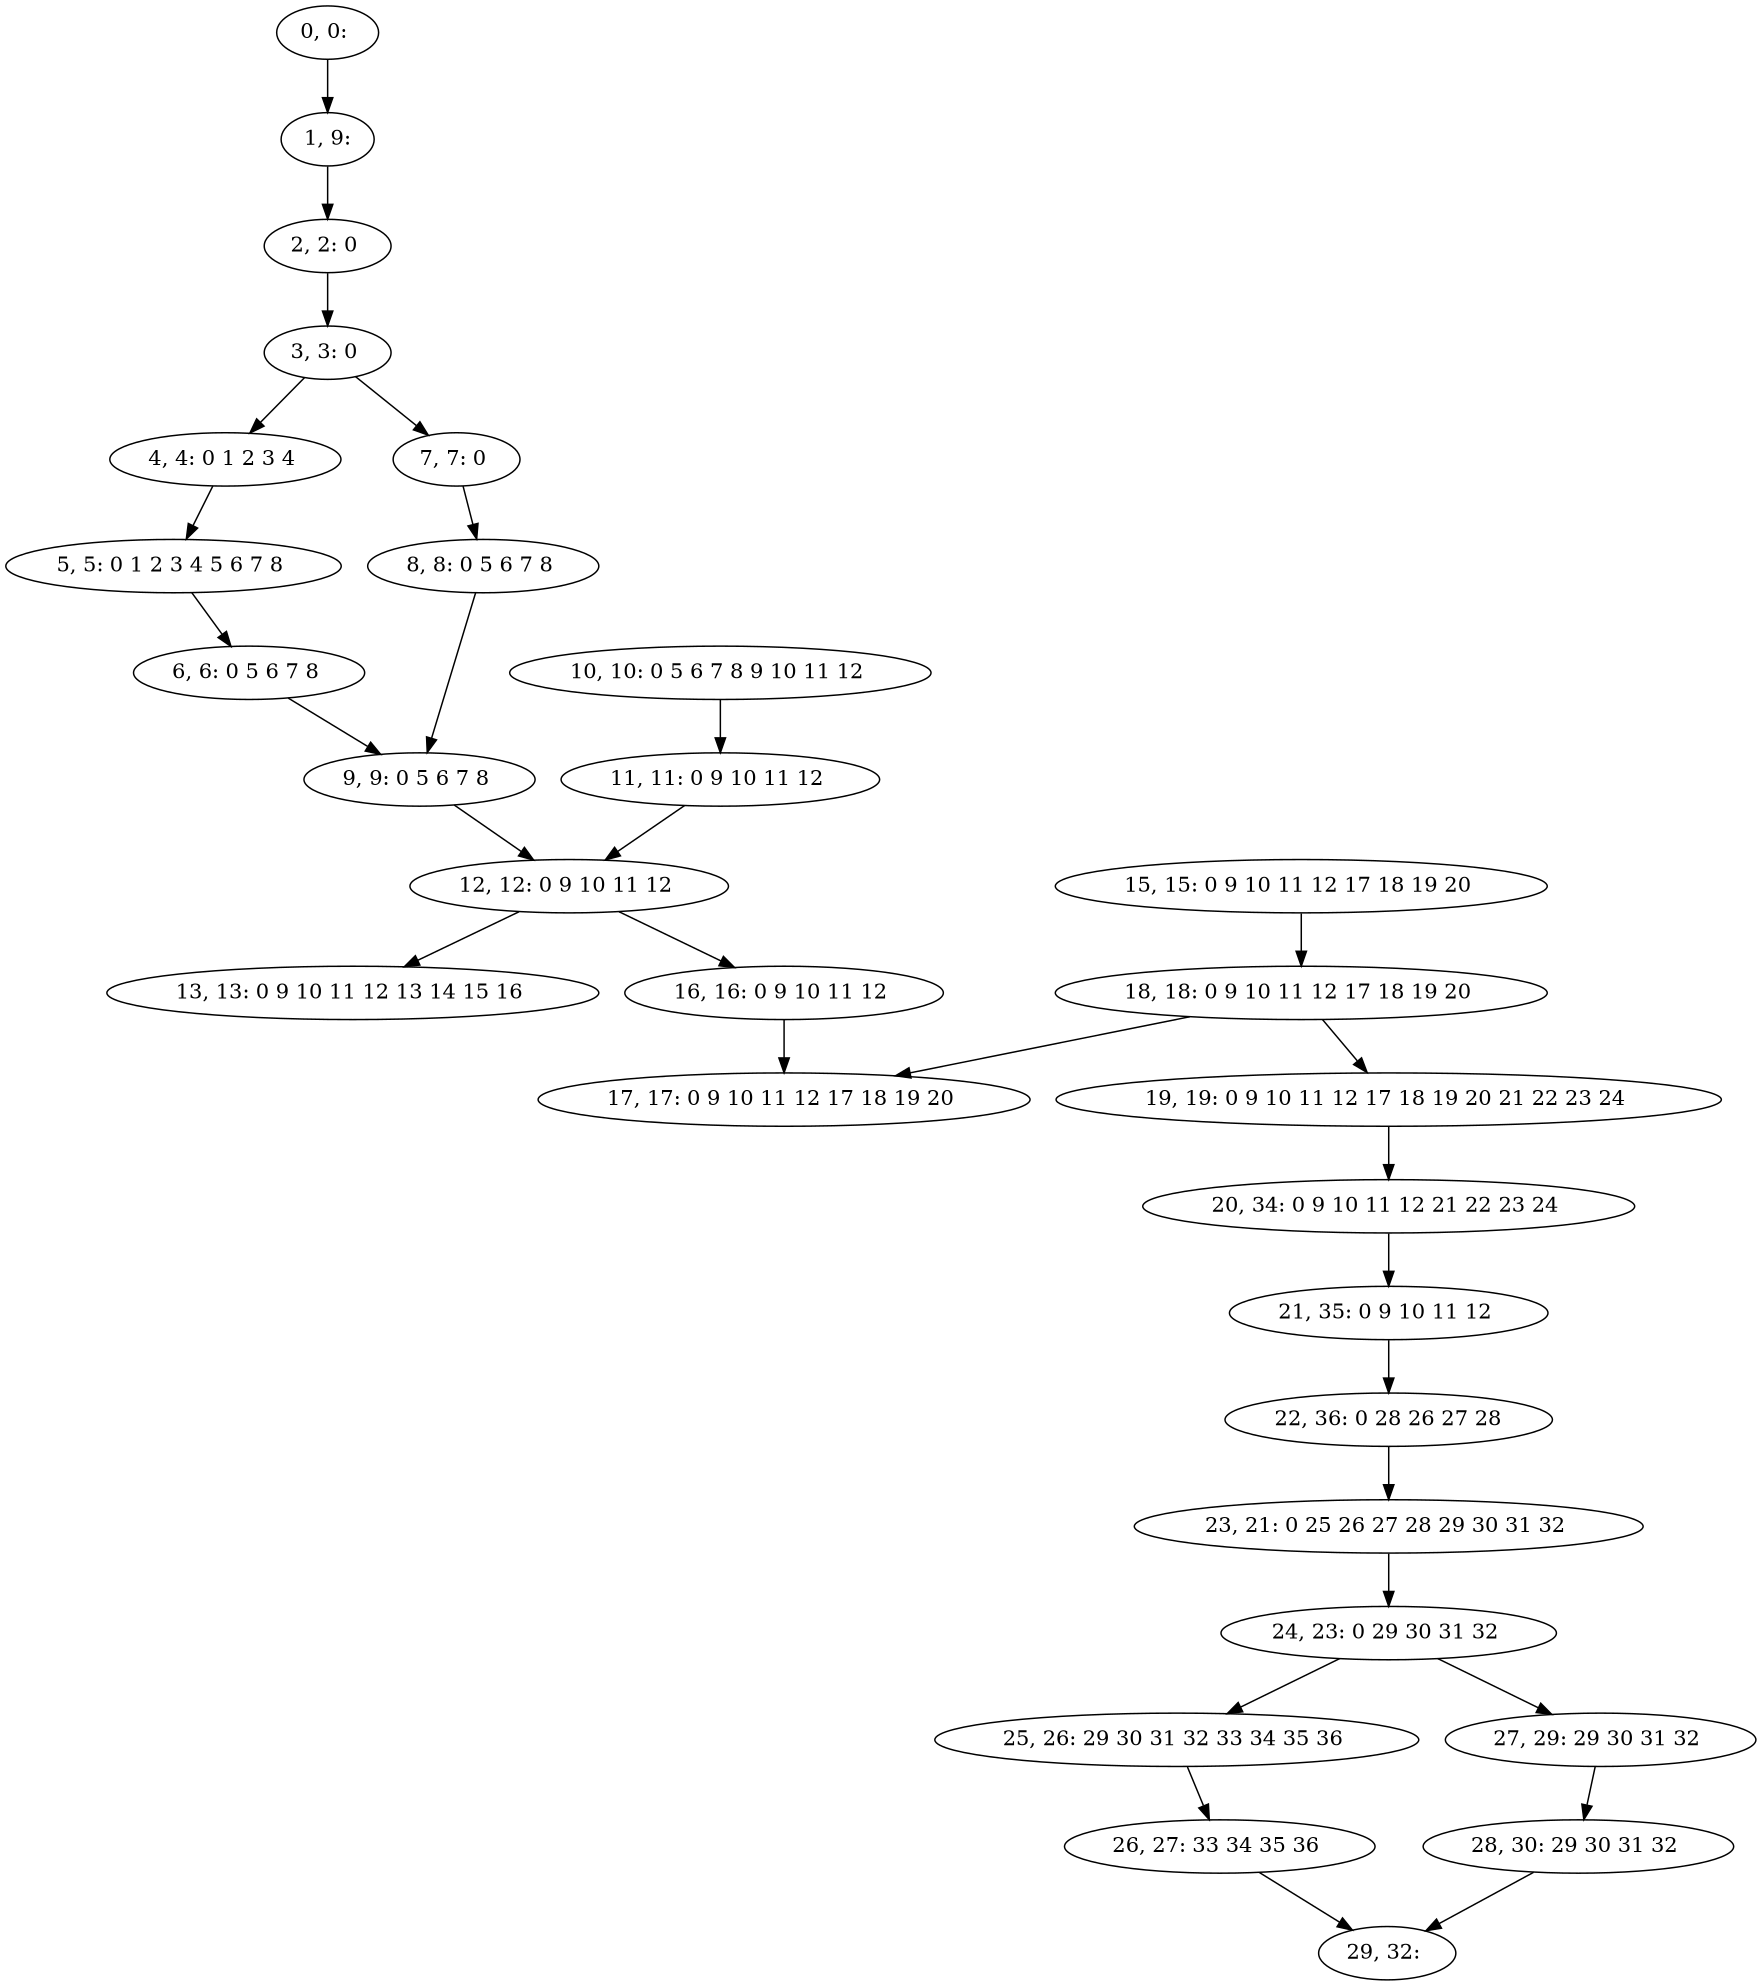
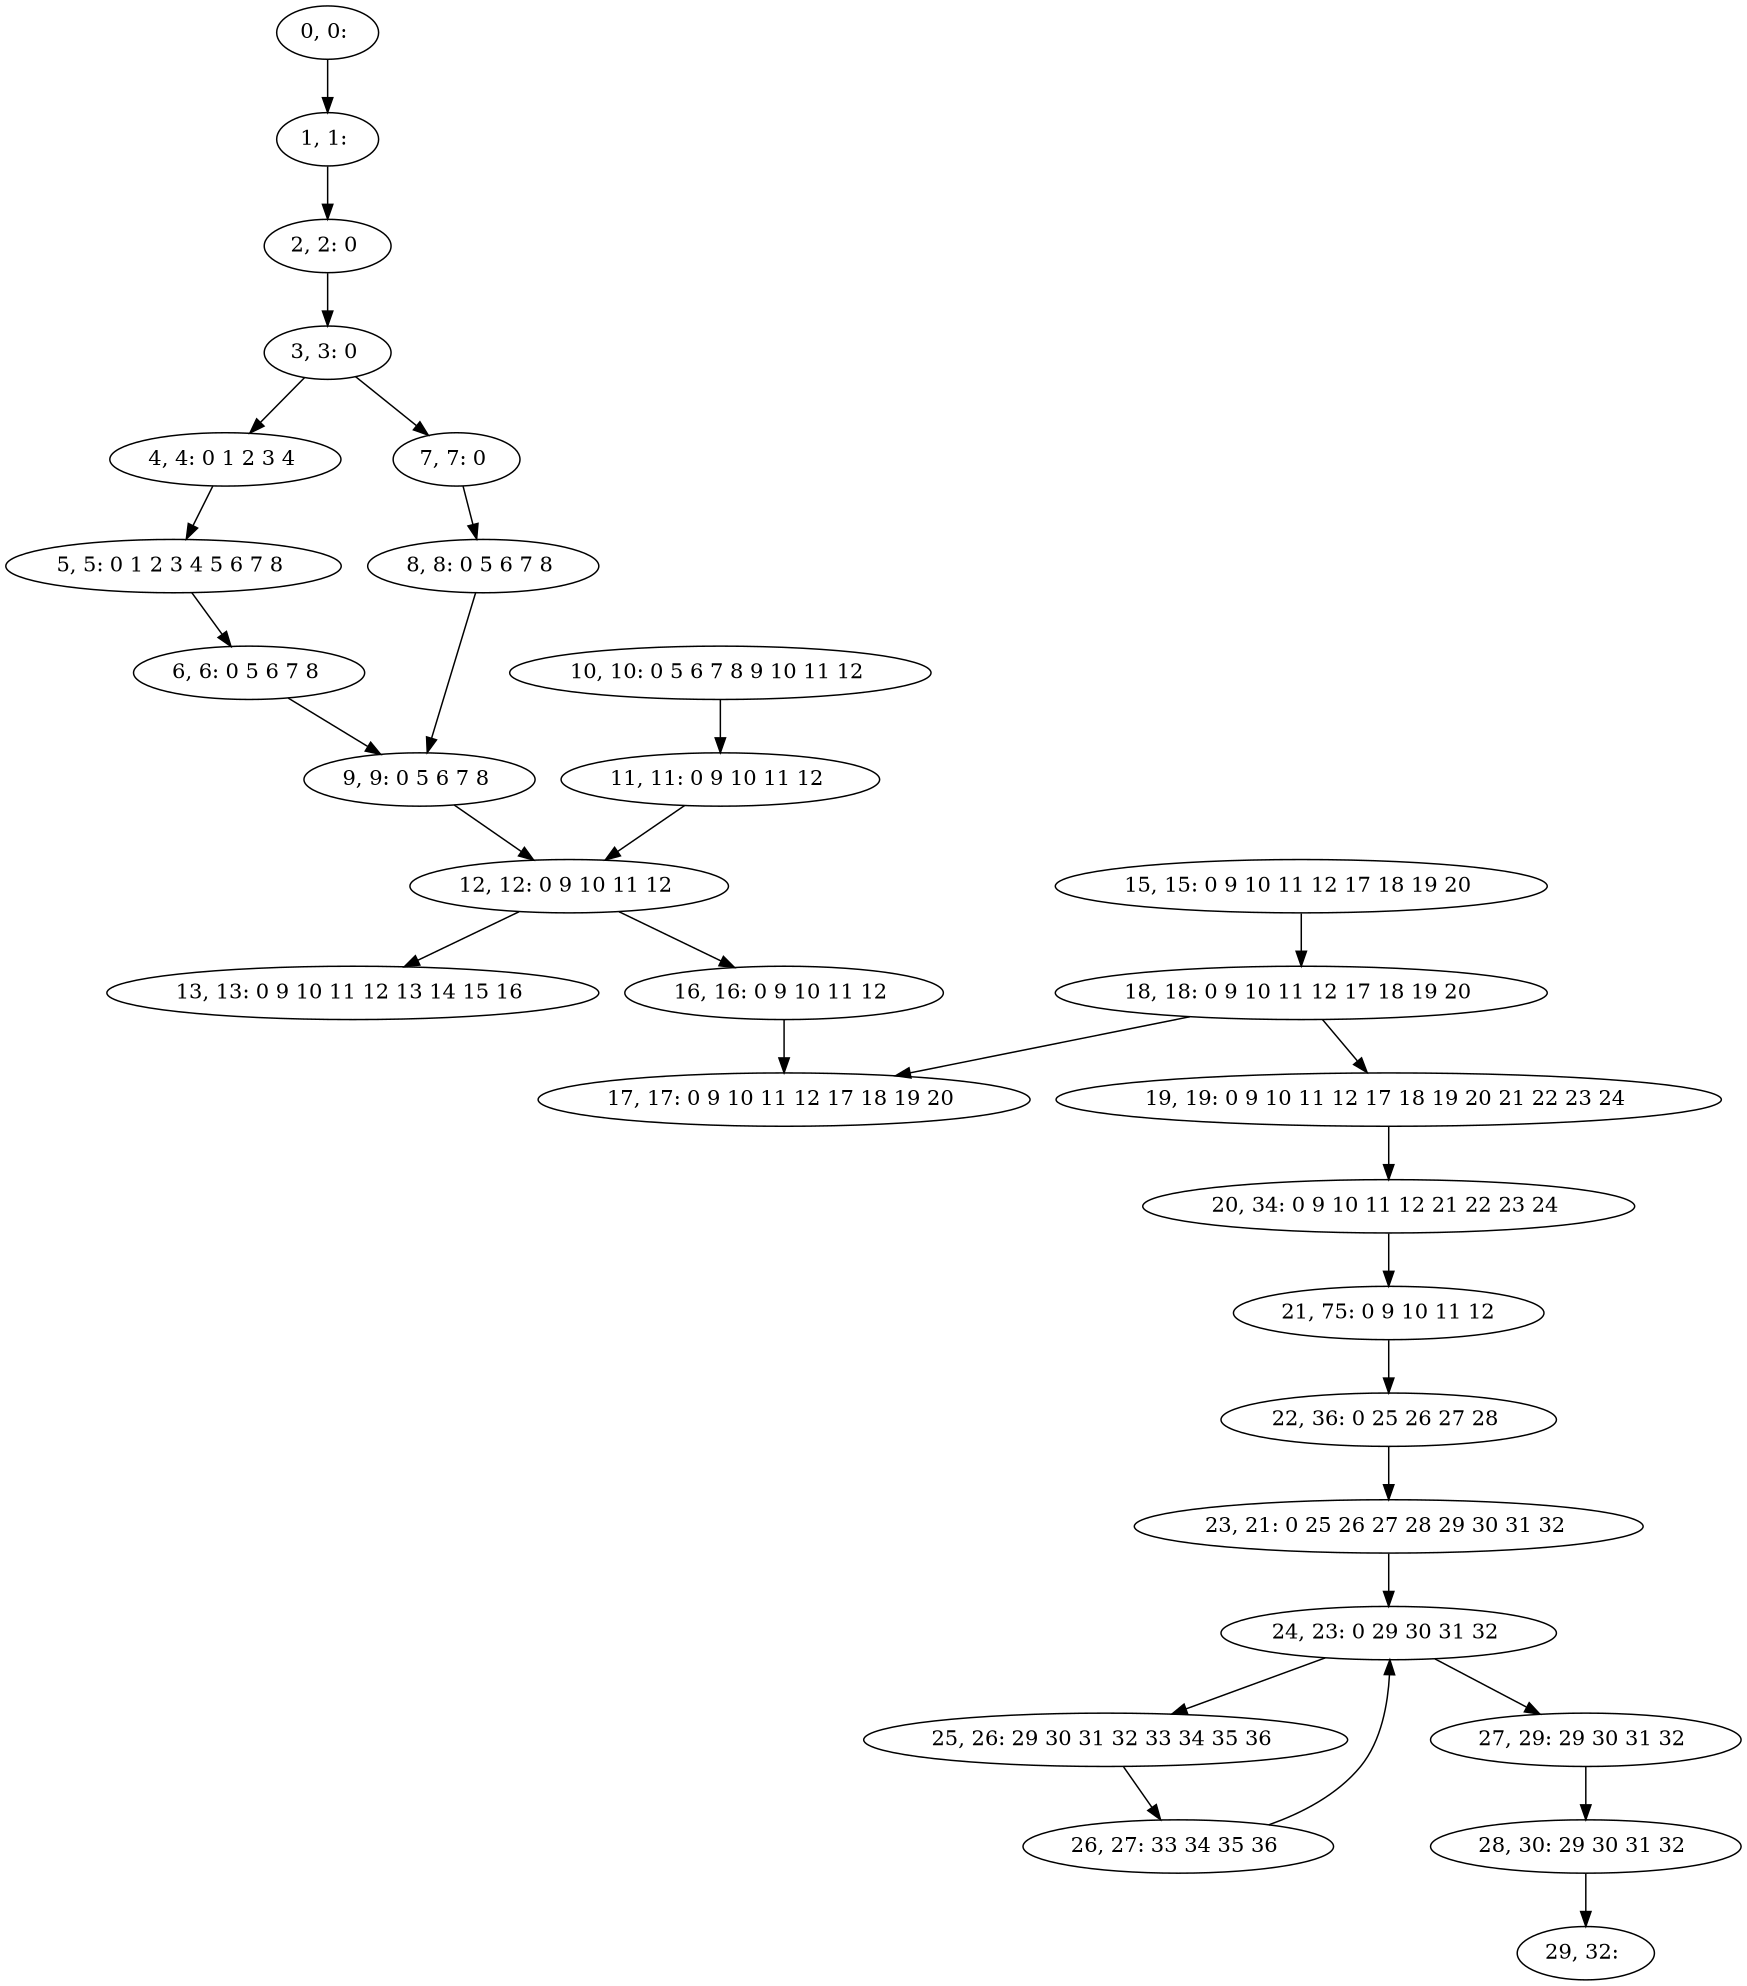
node "1, 9:": label "1, 9:" -> "1, 1:"
node "21, 35: 0 9 10 11 12": label "21, 35: 0 9 10 11 12" -> "21, 75: 0 9 10 11 12"
node "22, 36: 0 28 26 27 28": label "22, 36: 0 28 26 27 28" -> "22, 36: 0 25 26 27 28"
edge "26, 27: 33 34 35 36" -> "29, 32:": now "26, 27: 33 34 35 36" -> "24, 23: 0 29 30 31 32"
